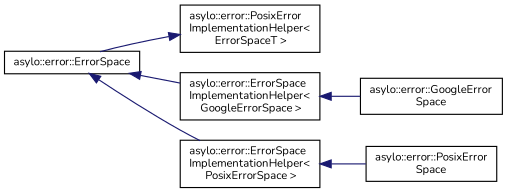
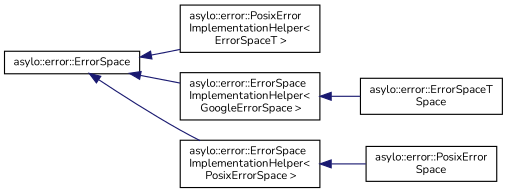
edge "asylo::error::ErrorSpace" -> "asylo::error::PosixError ImplementationHelper< ErrorSpaceT >": reversed
node "asylo::error::GoogleError Space": label "asylo::error::GoogleError Space" -> "asylo::error::ErrorSpaceT Space"
